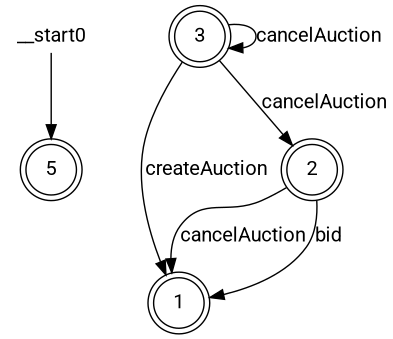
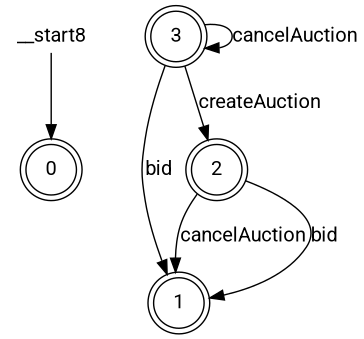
node "__start0": label "__start0" -> "__start8"
edge "3" -> "2": label "cancelAuction" -> "createAuction"
node "5": label "5" -> "0"
edge "3" -> "1": label "createAuction" -> "bid"
